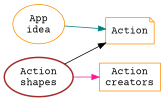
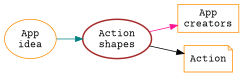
edge "App idea" -> "Action": now "App idea" -> "Action shapes"
node "Action creators": label "Action creators" -> "App creators"
